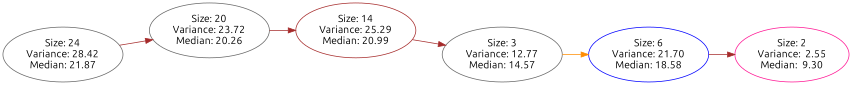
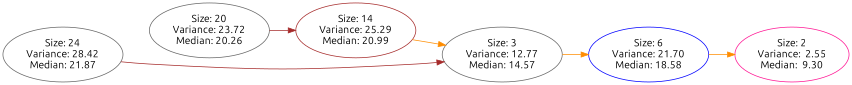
edge "Size: 14 Variance: 25.29 Median: 20.99" -> "Size: 3 Variance: 12.77 Median: 14.57": color brown -> darkorange
edge "Size: 24 Variance: 28.42 Median: 21.87" -> "Size: 20 Variance: 23.72 Median: 20.26": now "Size: 24 Variance: 28.42 Median: 21.87" -> "Size: 3 Variance: 12.77 Median: 14.57"
edge "Size: 6 Variance: 21.70 Median: 18.58" -> "Size: 2 Variance:  2.55 Median:  9.30": color brown -> darkorange
